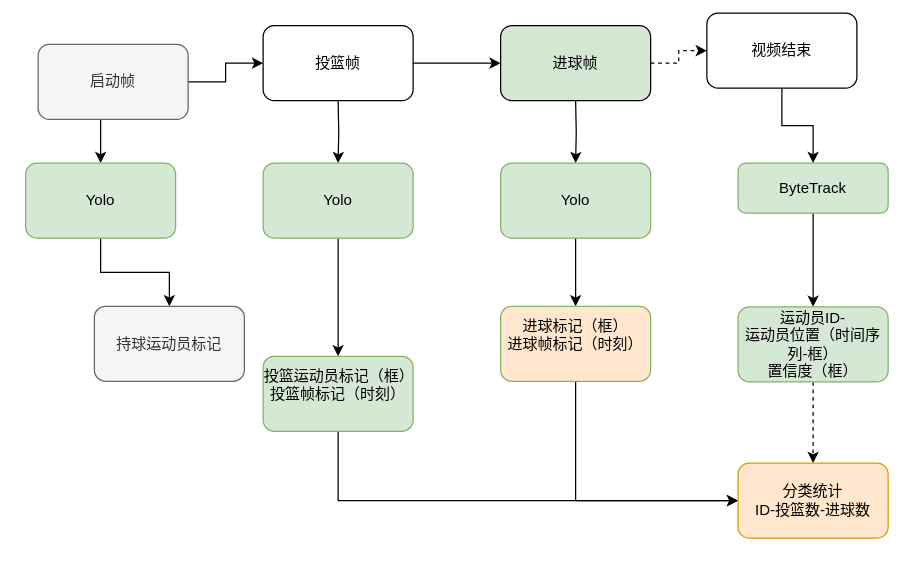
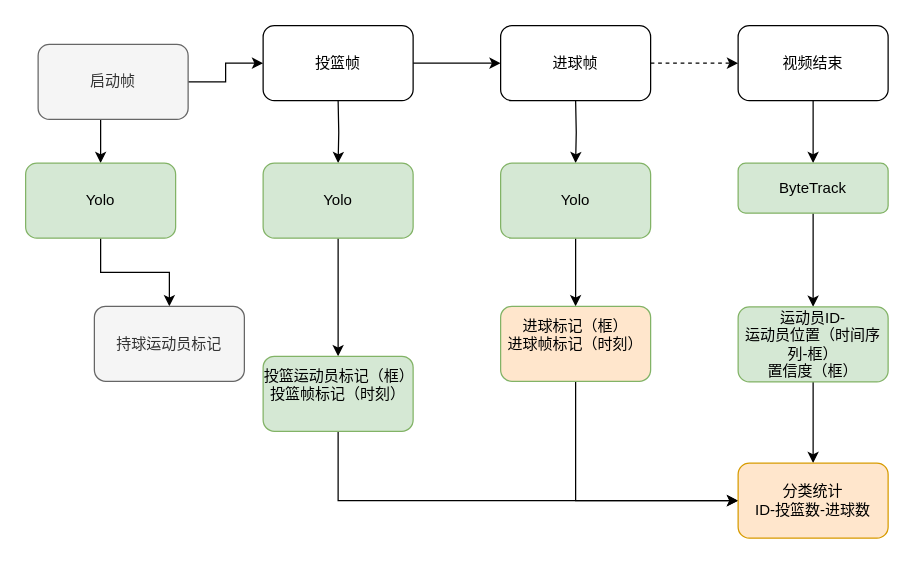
node "视频结束": moved (782, 51) -> (813, 63)
node "进球帧": fillcolor #d5e8d4 -> #ffffff
edge "运动员ID- 运动员位置（时间序列-框） 置信度（框）" -> "分类统计 ID-投篮数-进球数": style dashed -> solid
